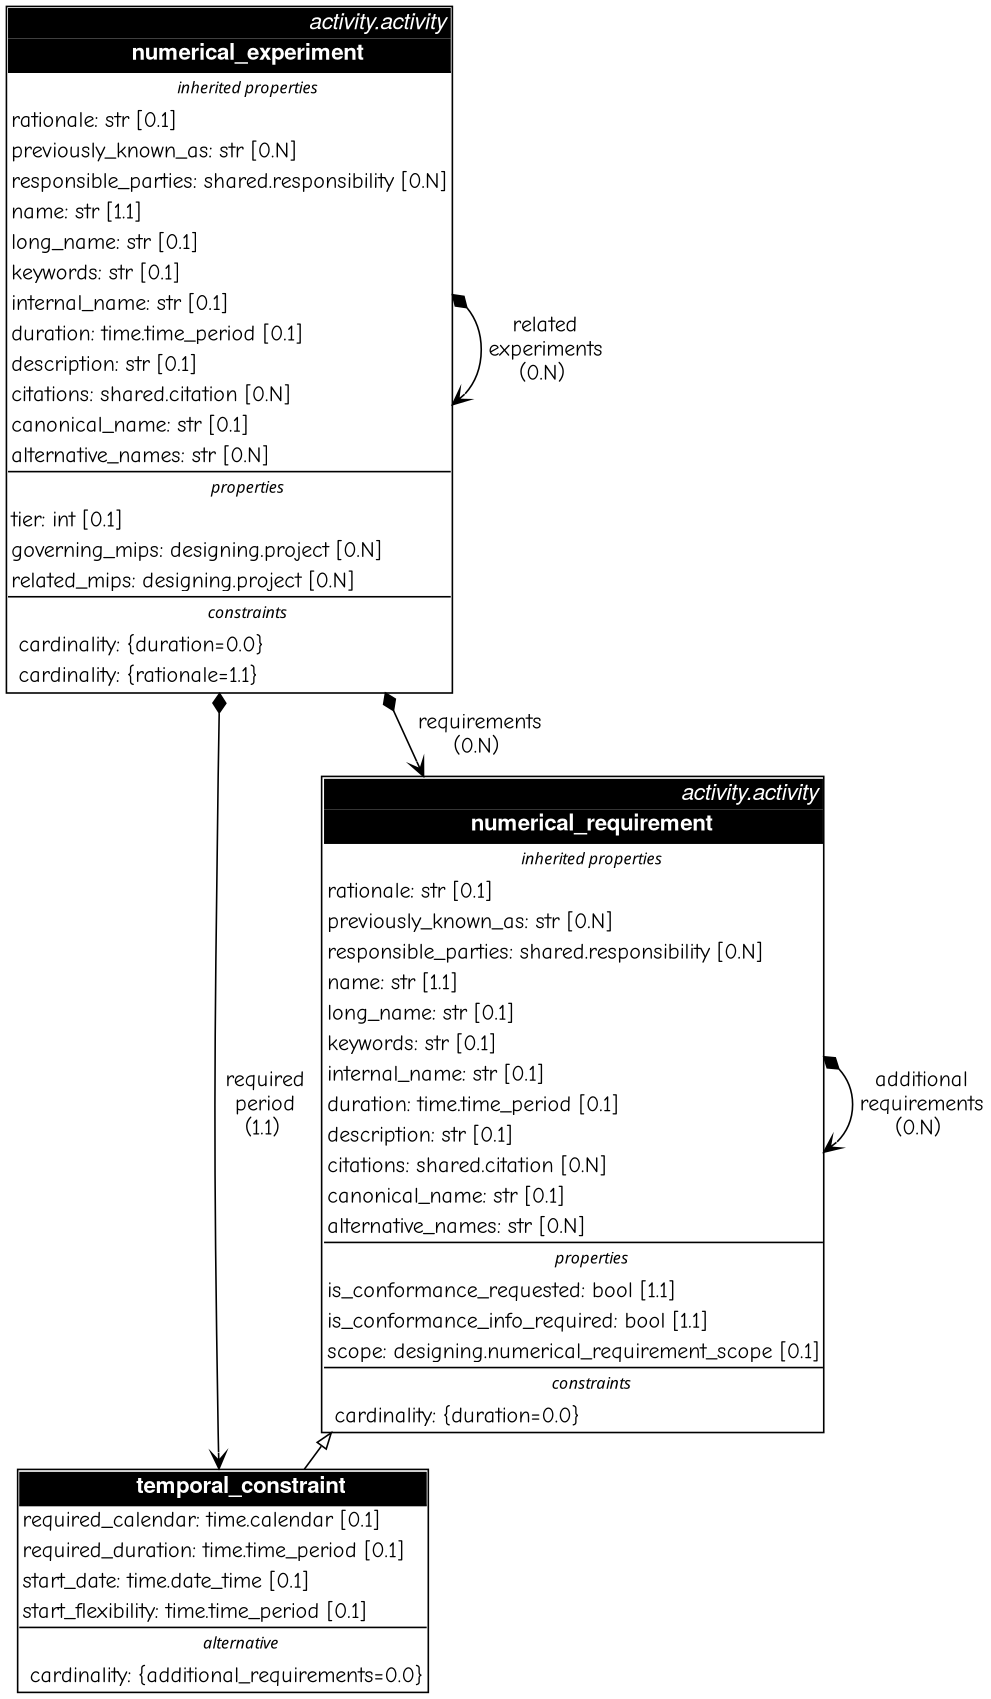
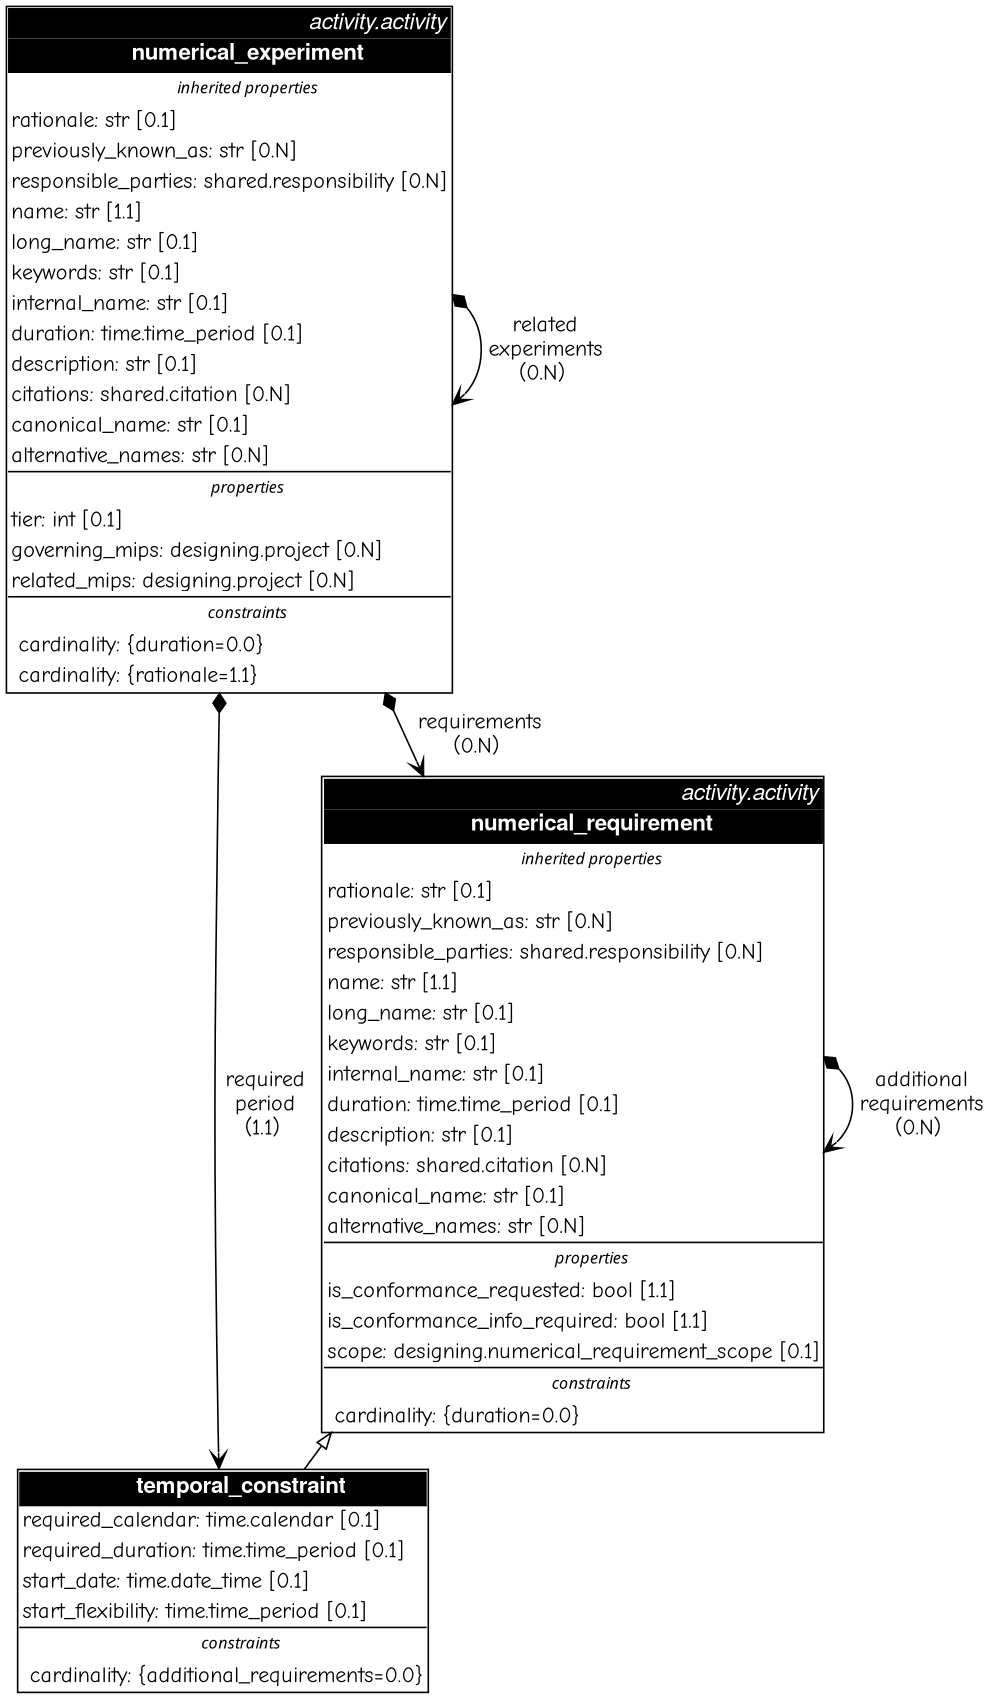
node "temporal_constraint": text "alternative" -> "constraints"
